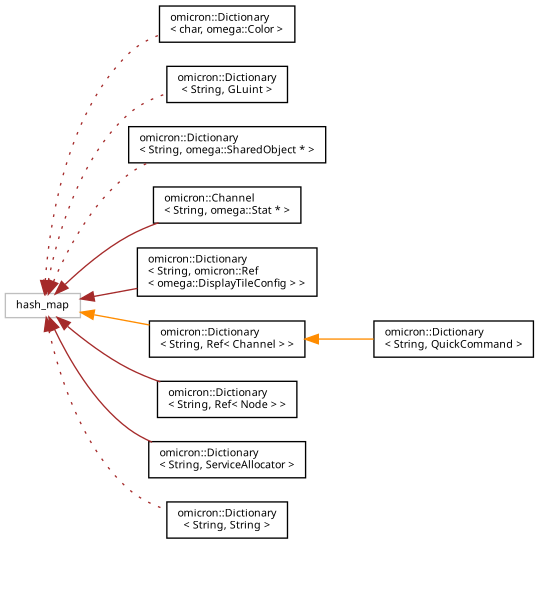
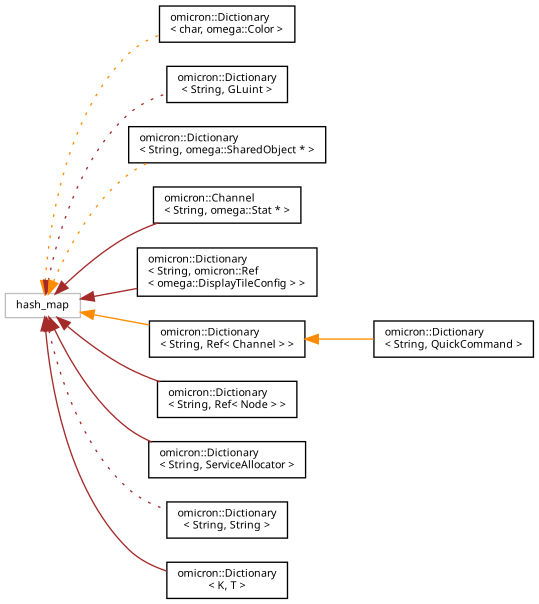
edge "omicron::Dictionary < char, omega::Color >" -> "hash_map": color brown -> darkorange
edge "omicron::Dictionary < String, omega::SharedObject * >" -> "hash_map": color brown -> darkorange
node "omicron::Dictionary < K, T >": added
